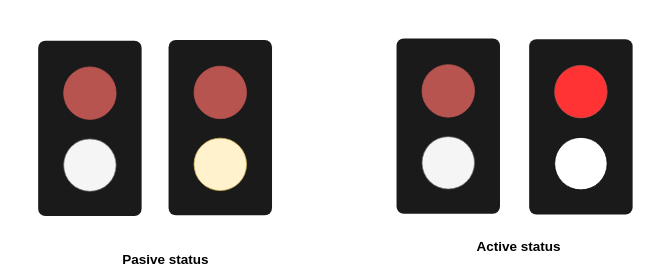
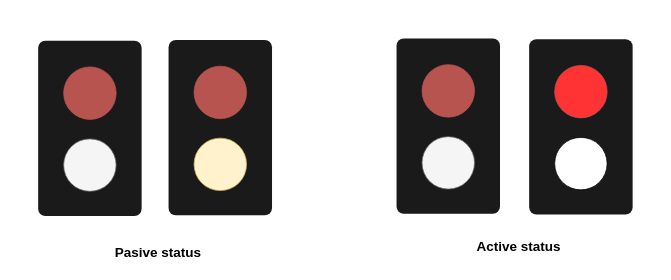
node "Pasive status": moved (166, 260) -> (158, 252)
